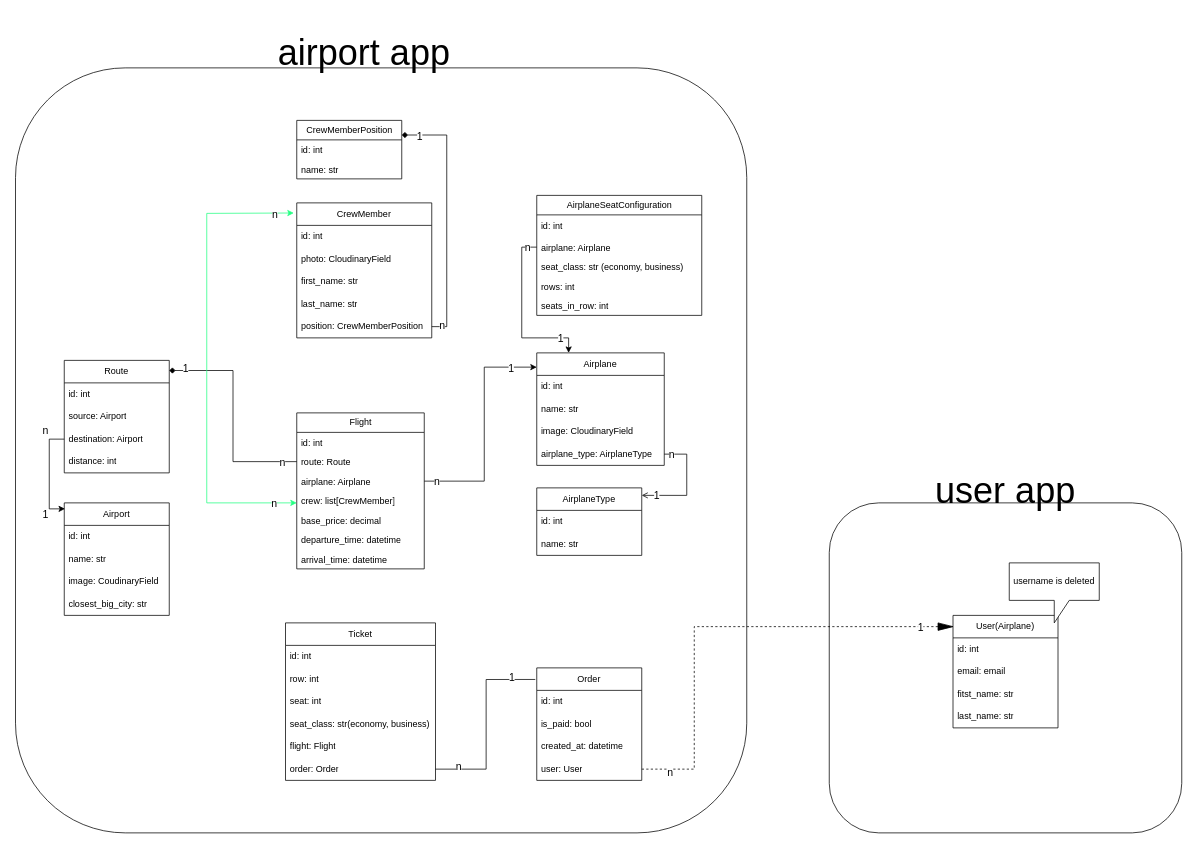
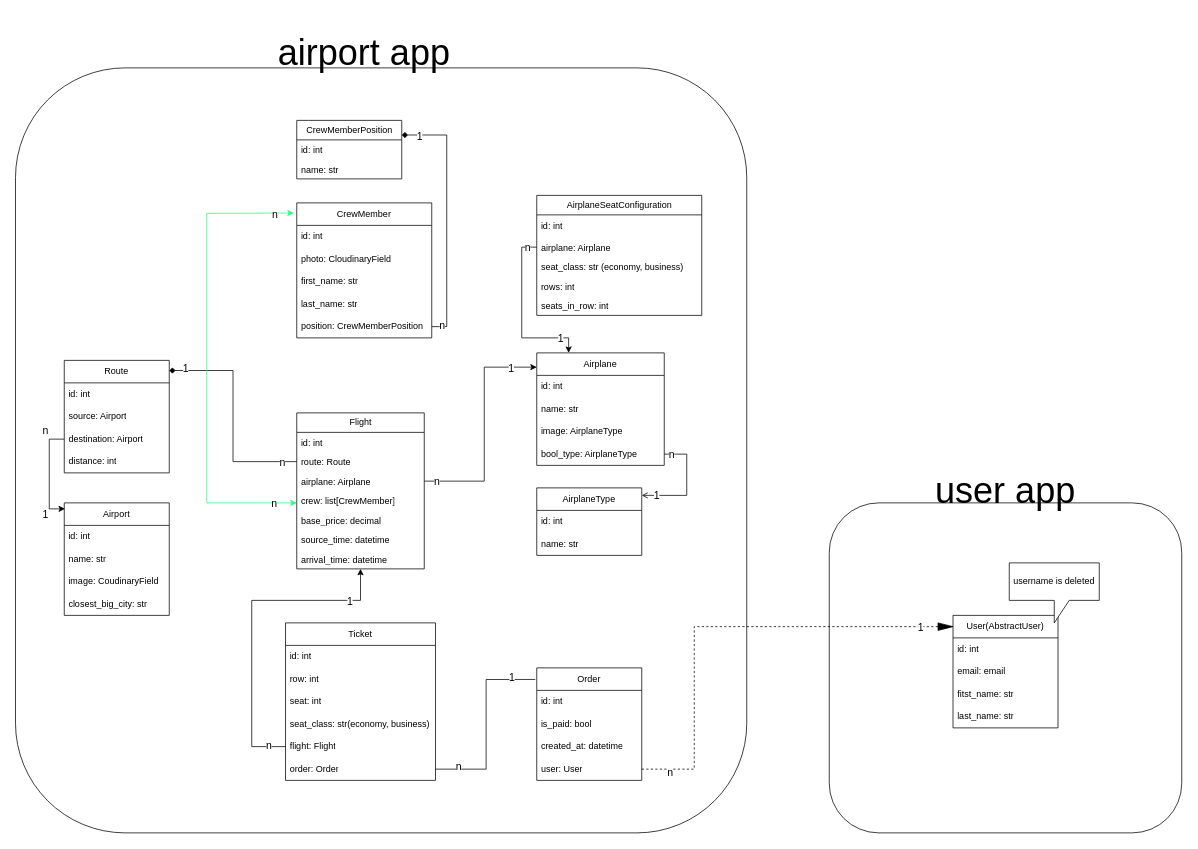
node "image: CloudinaryField": label "image: CloudinaryField" -> "image: AirplaneType"
node "airplane_type: AirplaneType": label "airplane_type: AirplaneType" -> "bool_type: AirplaneType"
node "departure_time: datetime": label "departure_time: datetime" -> "source_time: datetime"
edge "flight: Flight" -> "Flight": added, labels "n", "1"
node "User(Airplane)": label "User(Airplane)" -> "User(AbstractUser)"
